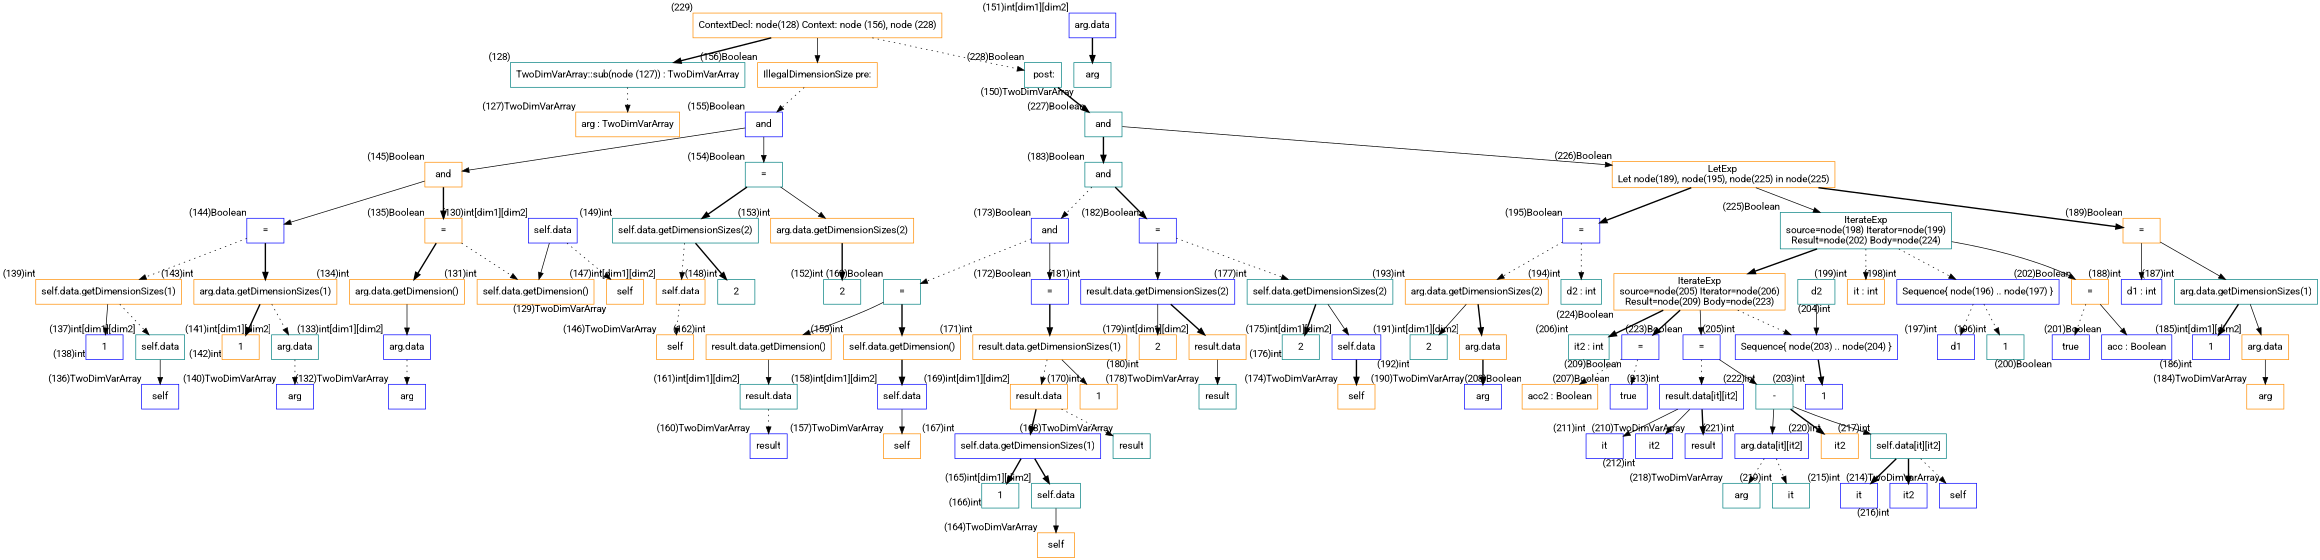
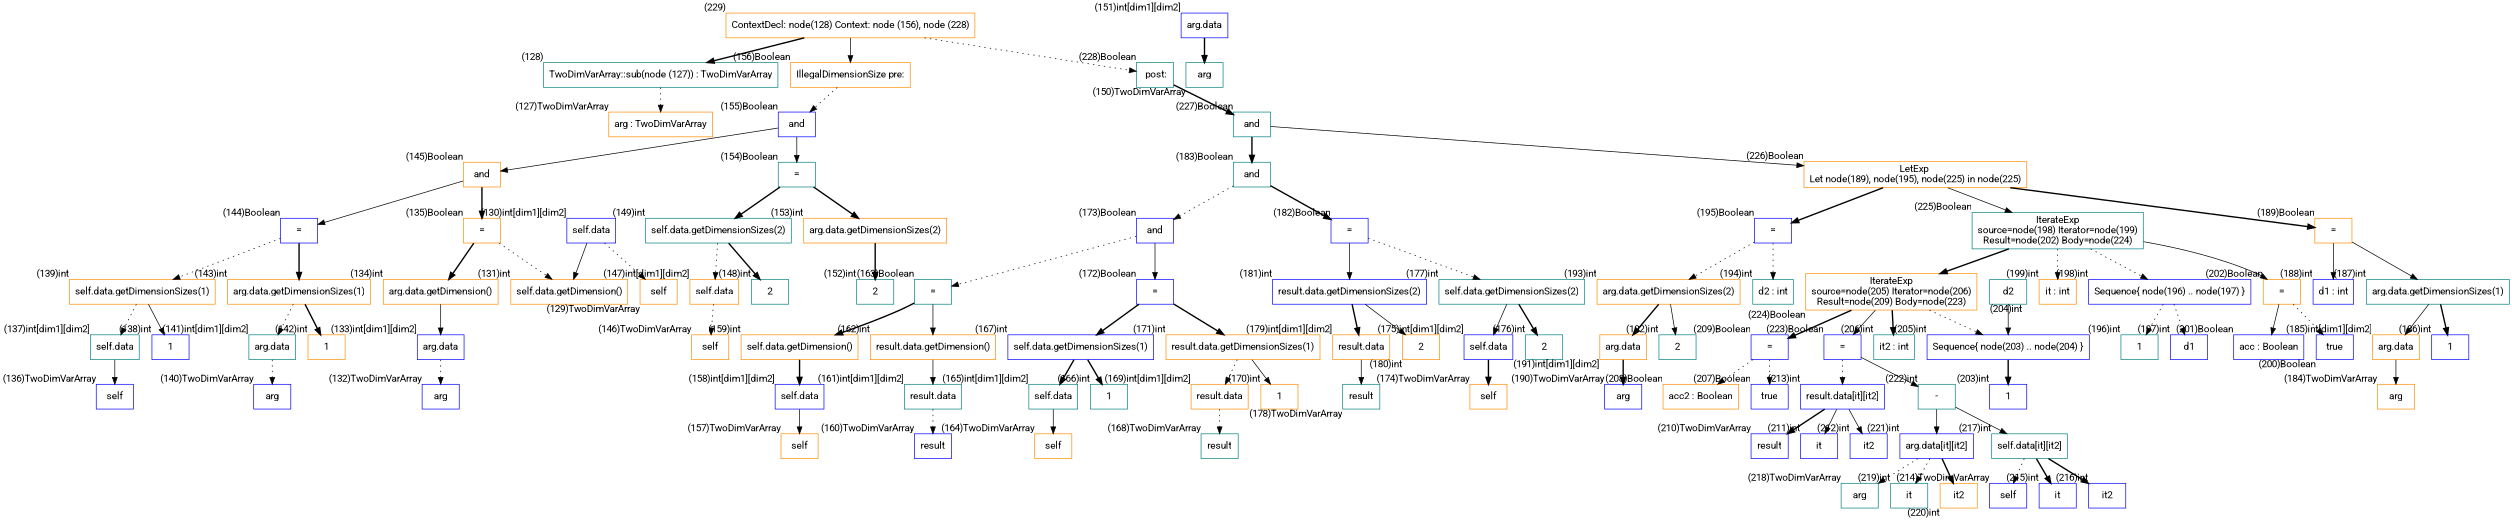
edge "= (154)Boolean" -> "arg.data.getDimensionSizes(2) (153)int": style solid -> bold
edge "result.data (169)int[dim1][dim2]" -> "self.data.getDimensionSizes(1) (167)int": now "= (172)Boolean" -> "self.data.getDimensionSizes(1) (167)int"
edge "- (222)int" -> "it2 (220)int": now "arg.data[it][it2] (221)int" -> "it2 (220)int"
